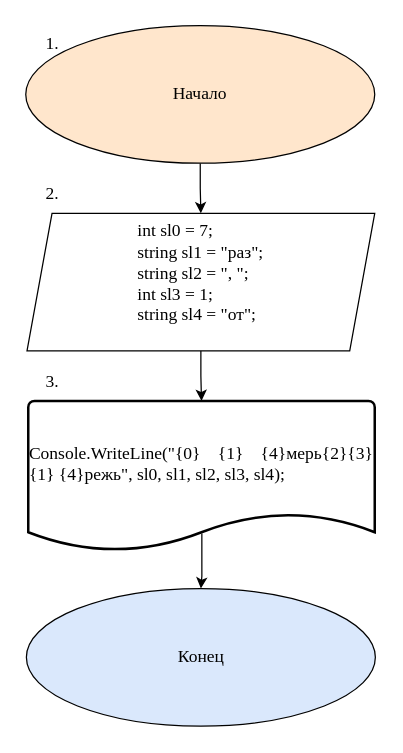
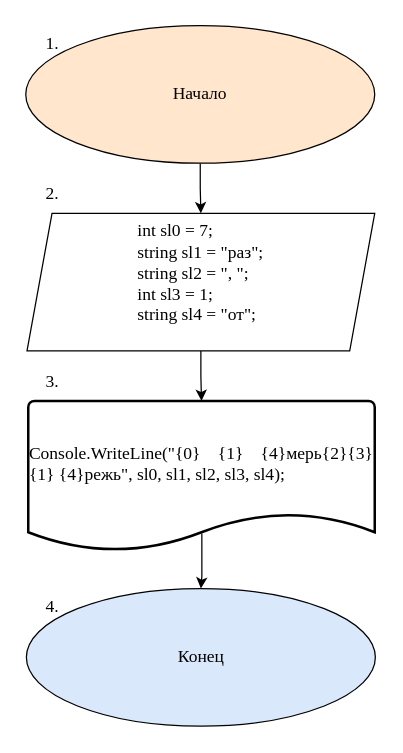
node "4.": added
